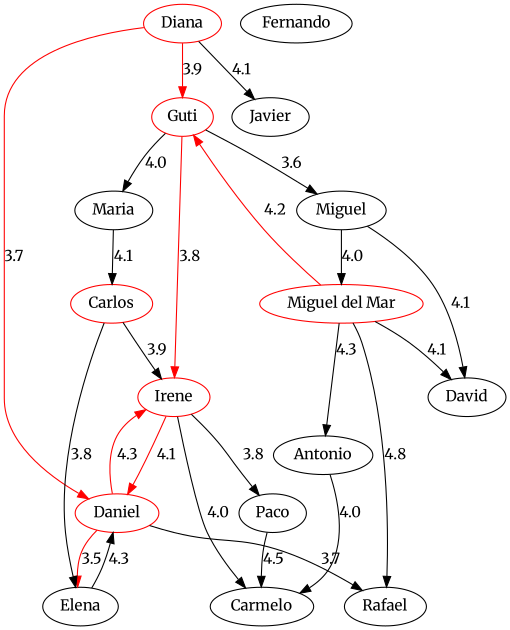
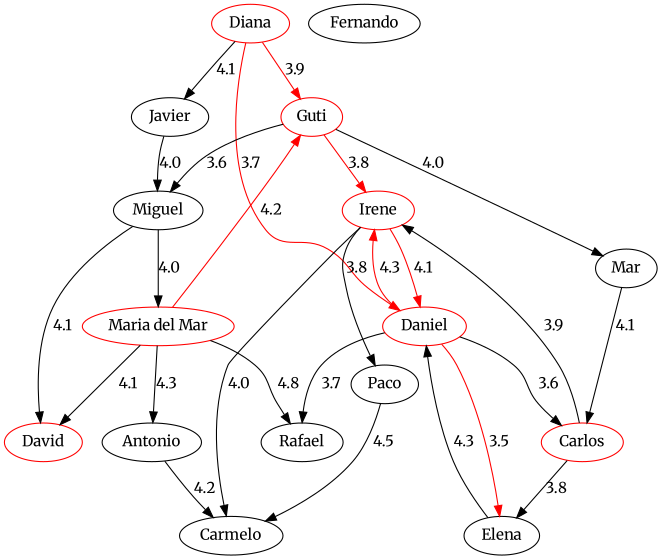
edge "Javier" -> "Miguel": added, label "4.0"
node "Maria": label "Maria" -> "Mar"
node "Miguel del Mar": label "Miguel del Mar" -> "Maria del Mar"
edge "Daniel" -> "Carlos": added, label "3.6"
node "David": color black -> red
edge "Antonio" -> "Carmelo": label "4.0" -> "4.2"
